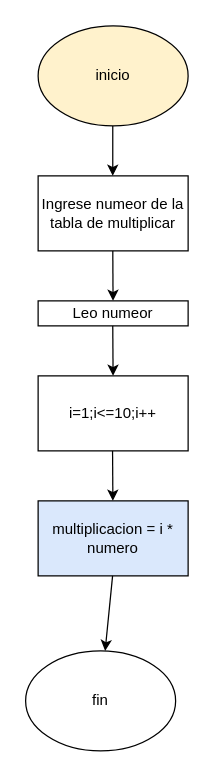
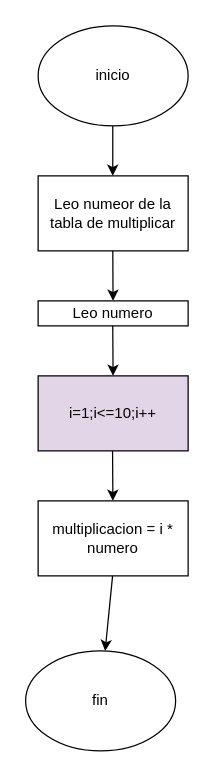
node "inicio": fillcolor #fff2cc -> #ffffff
node "Ingrese numeor de la tabla de multiplicar": label "Ingrese numeor de la tabla de multiplicar" -> "Leo numeor de la tabla de multiplicar"
node "Leo numeor": label "Leo numeor" -> "Leo numero"
node "i=1;i<=10;i++": fillcolor #ffffff -> #e1d5e7
node "multiplicacion = i * numero": fillcolor #dae8fc -> #ffffff
